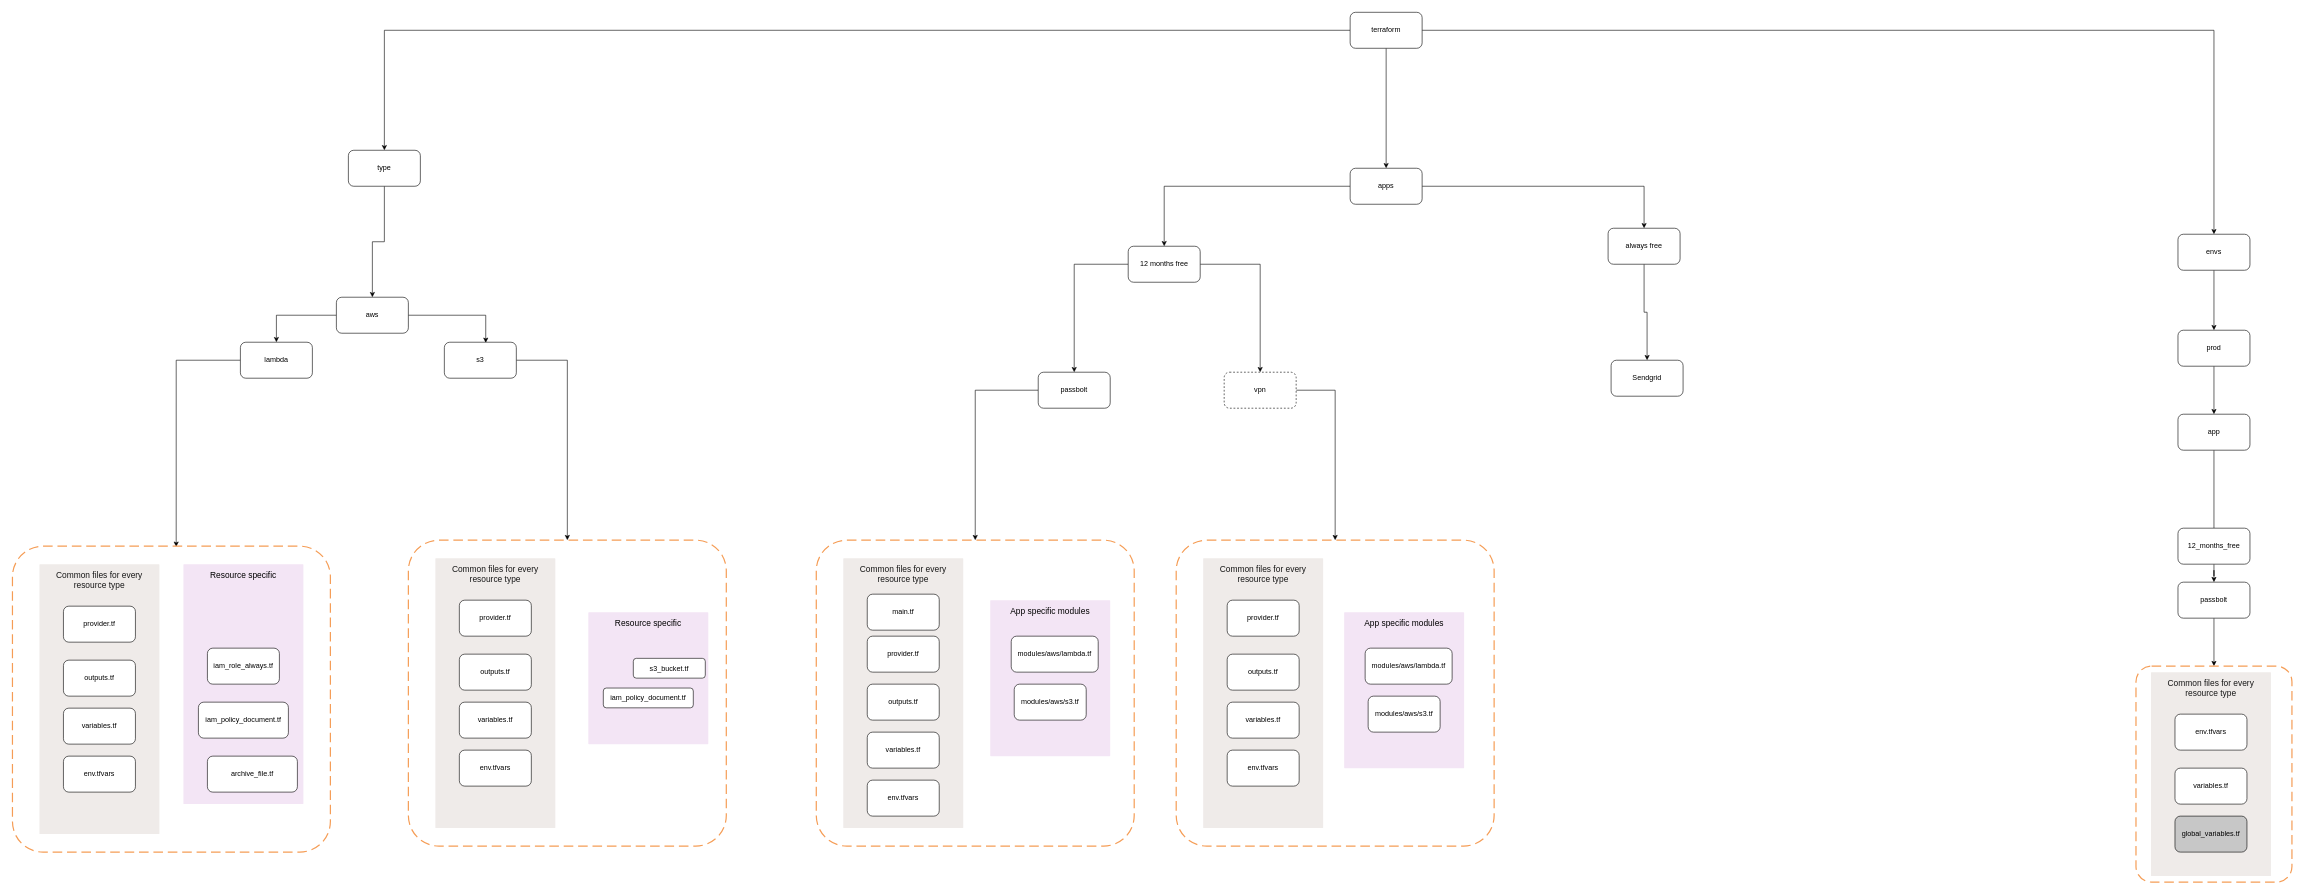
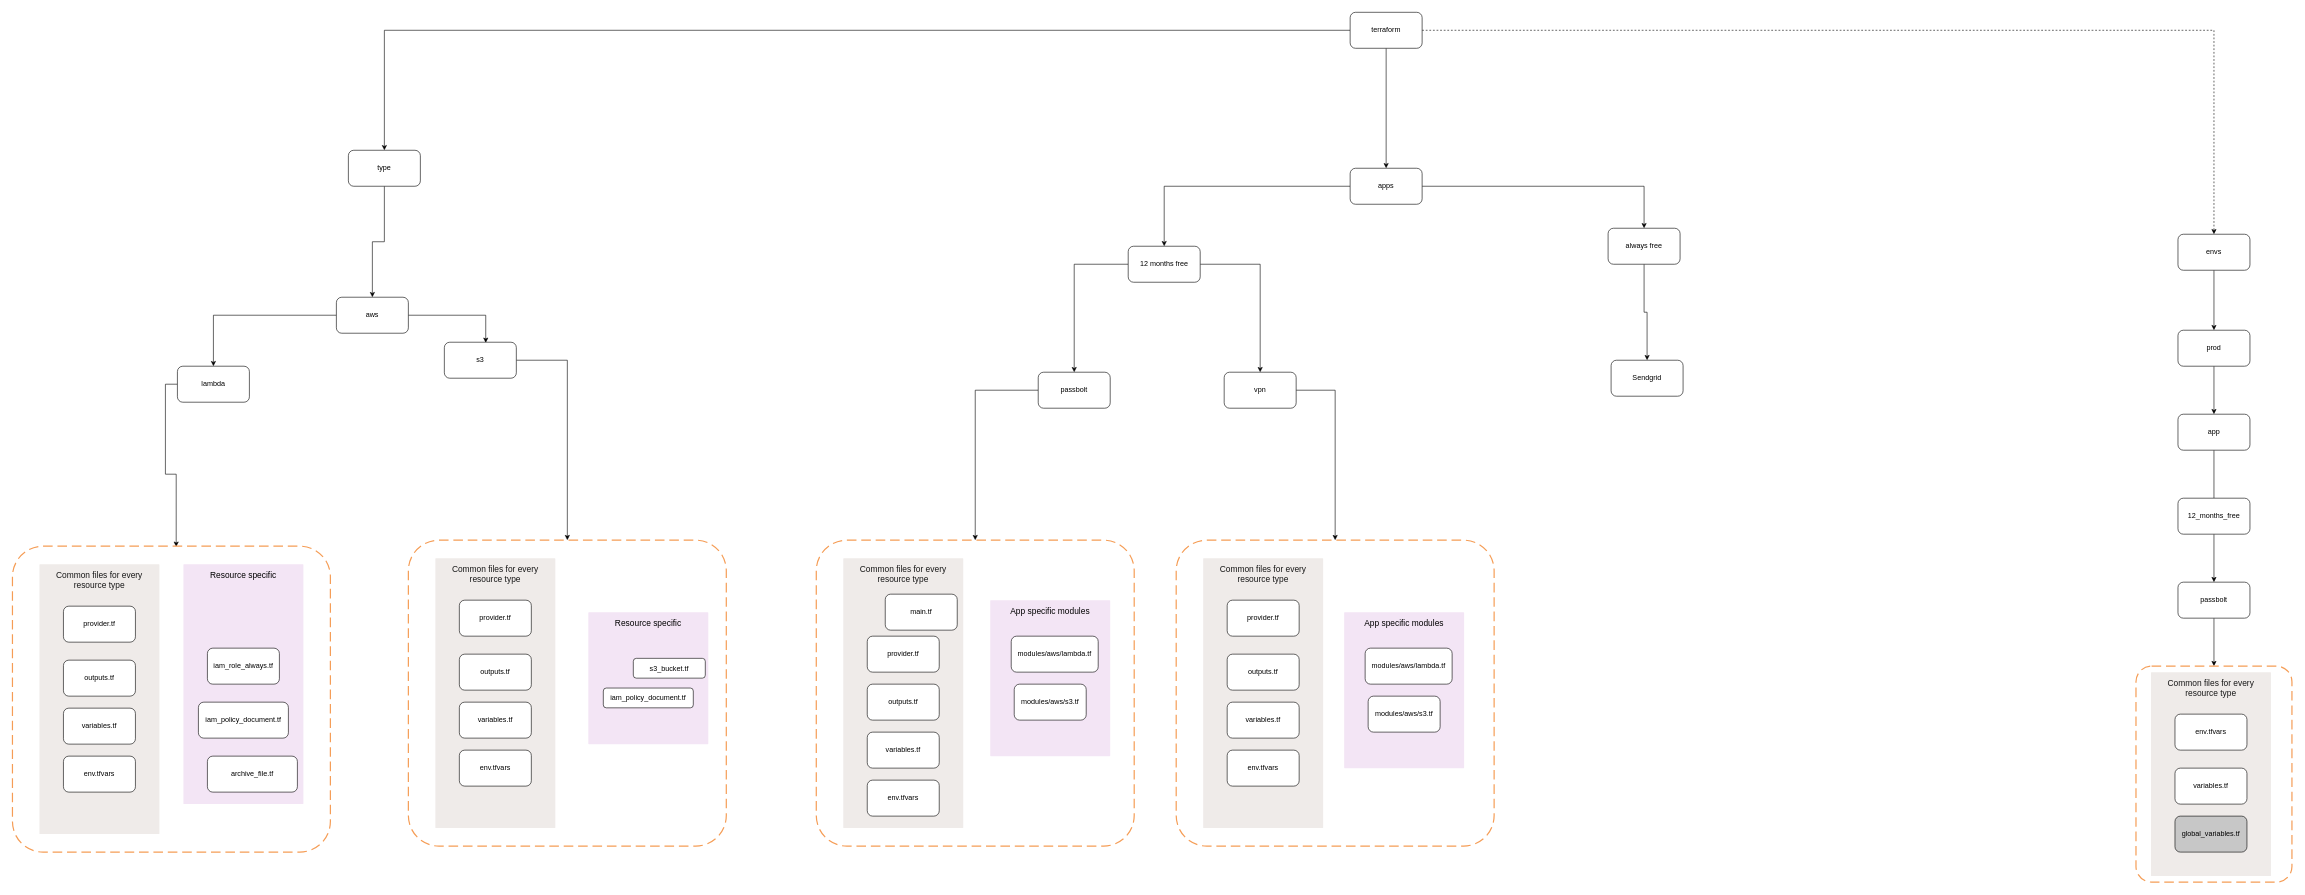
edge "terraform" -> "envs": style solid -> dashed
node "lambda": moved (276, 360) -> (213, 384)
node "vpn": style dashed -> solid
node "12_months_free": moved (2214, 546) -> (2214, 516)
node "main.tf": moved (903, 612) -> (921, 612)
